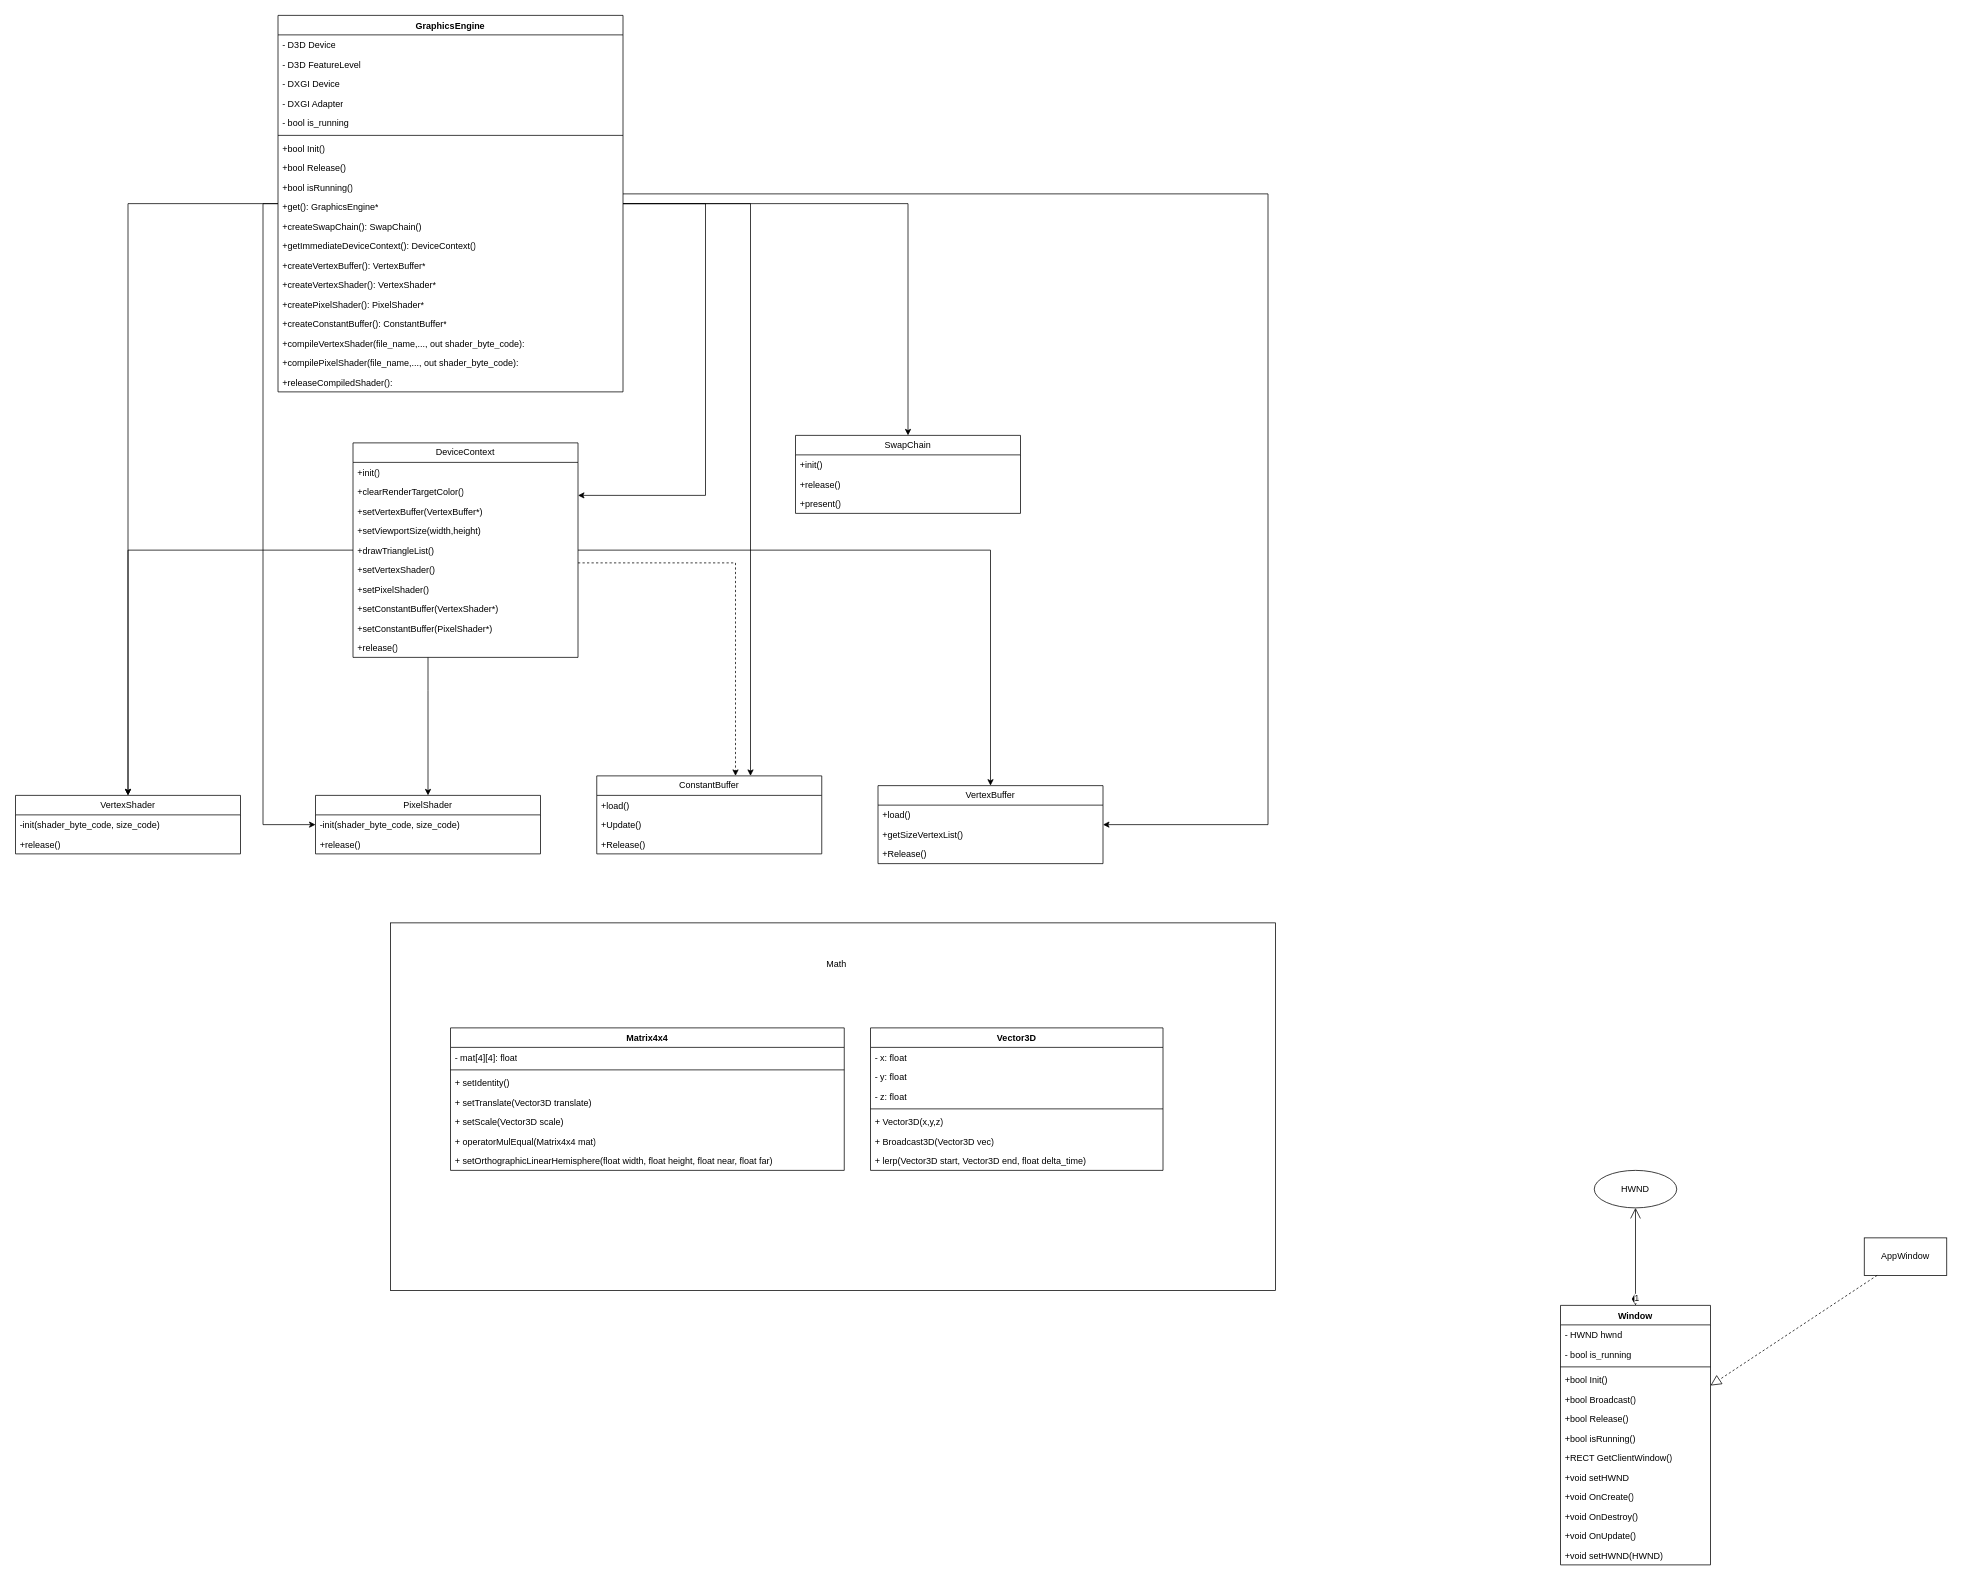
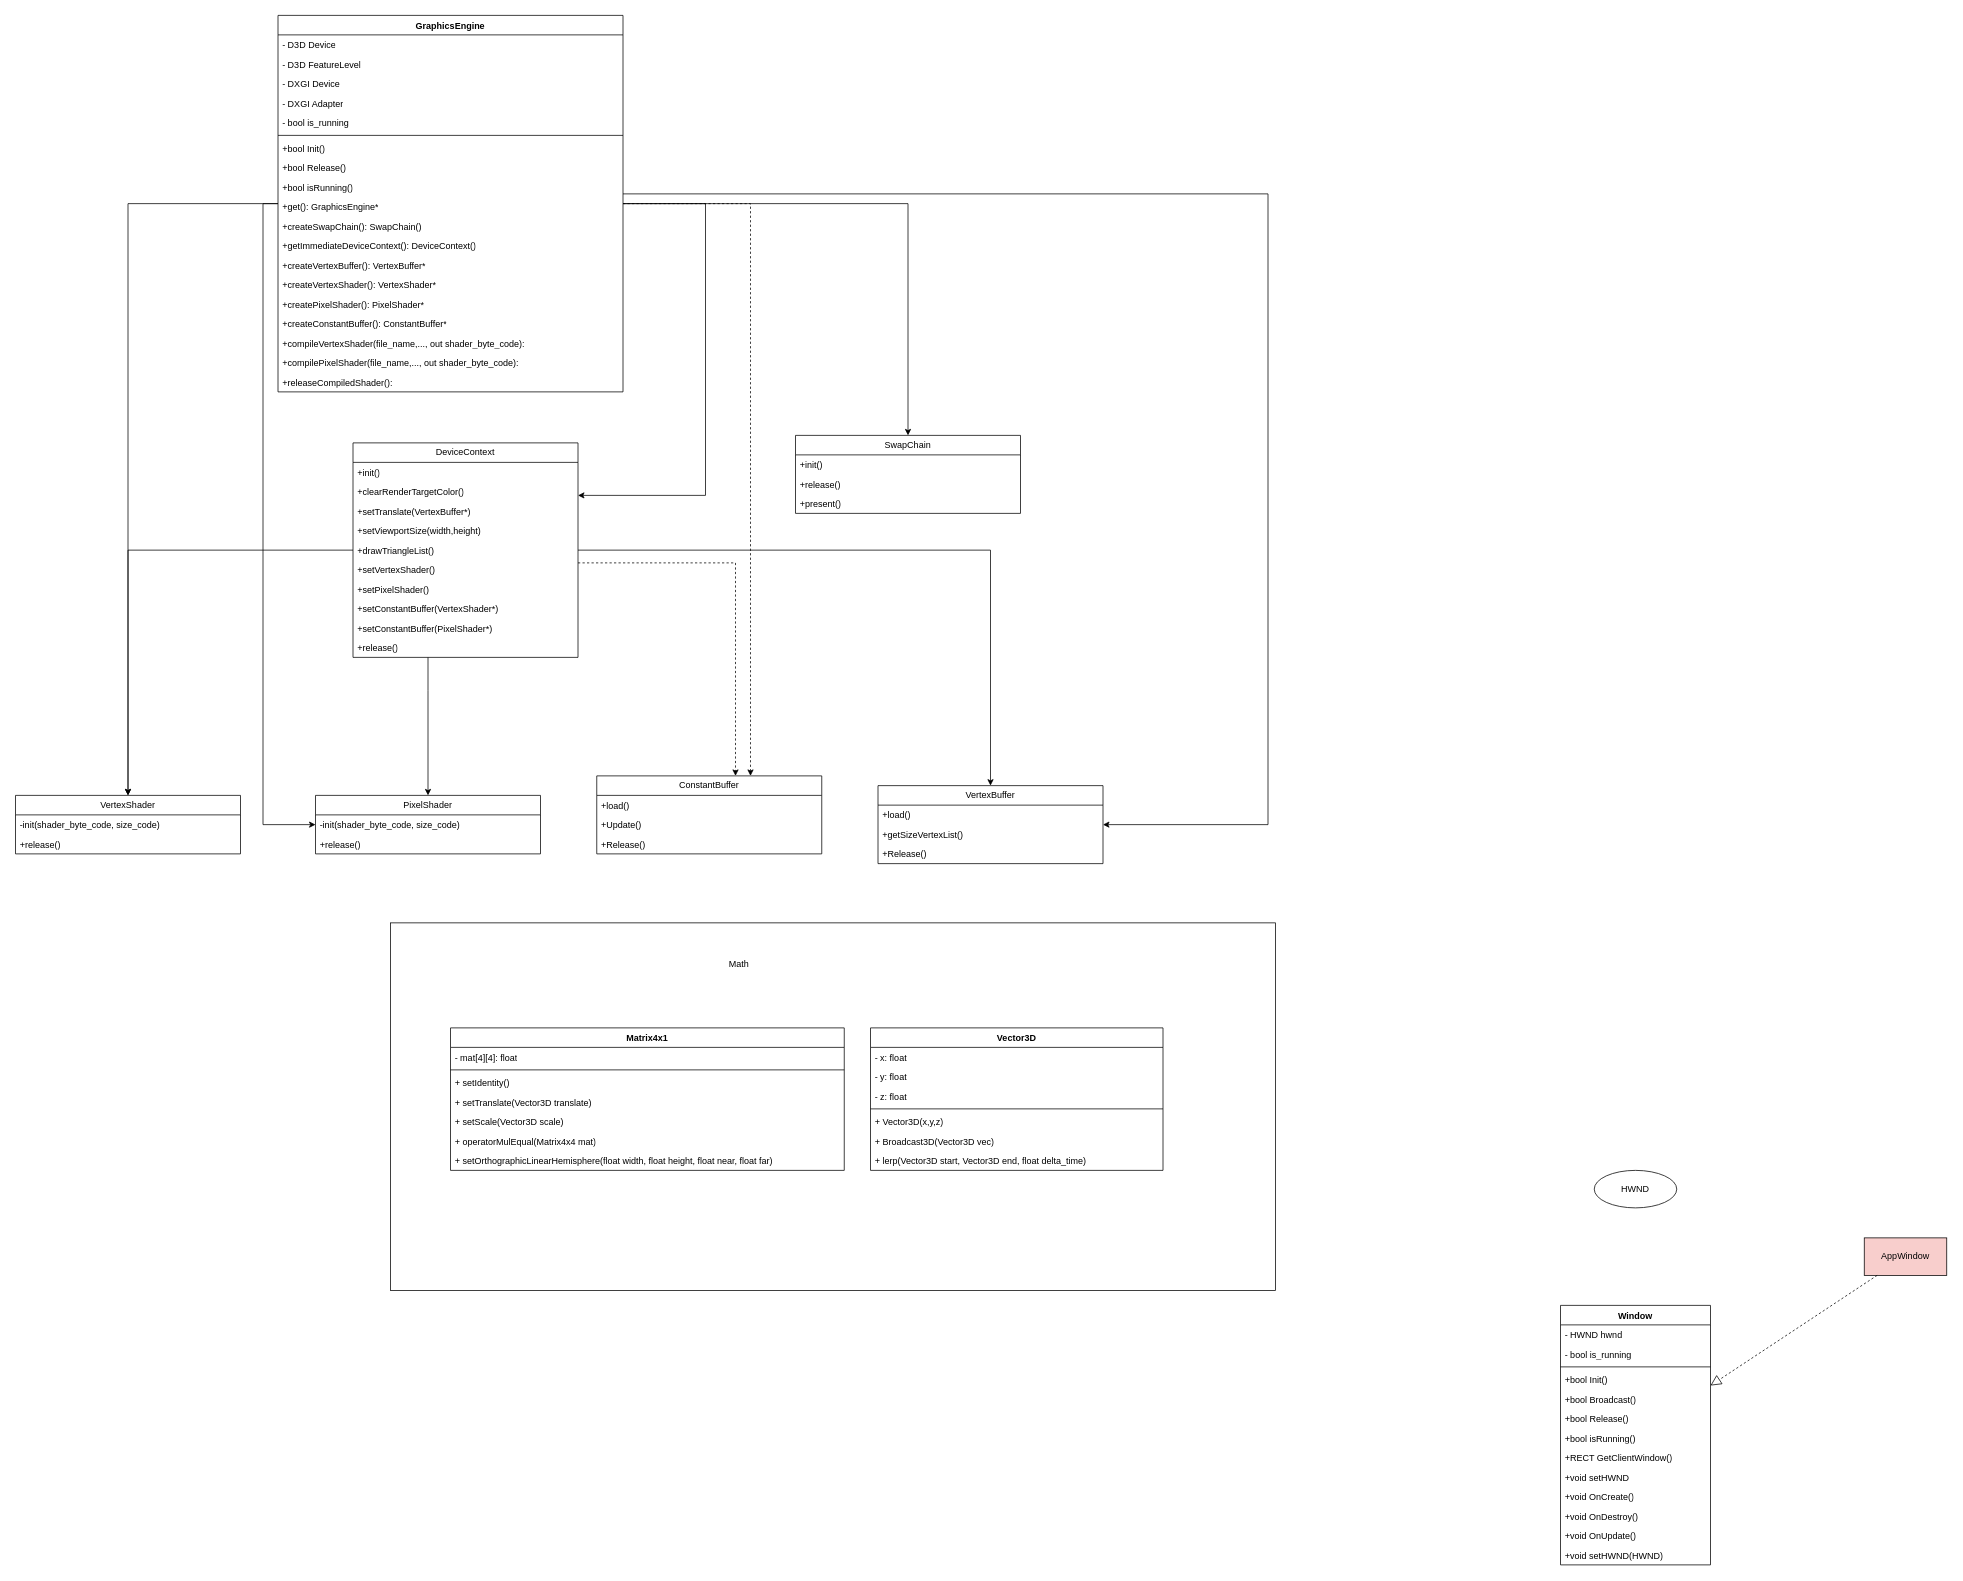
edge "GraphicsEngine" -> "ConstantBuffer": style solid -> dashed
node "+setVertexBuffer(VertexBuffer*)": label "+setVertexBuffer(VertexBuffer*)" -> "+setTranslate(VertexBuffer*)"
node "Math": moved (837, 964) -> (739, 964)
node "Matrix4x4": label "Matrix4x4" -> "Matrix4x1"
edge "HWND" -- "Window": removed, label "1"
node "AppWindow": fillcolor #ffffff -> #f8cecc
